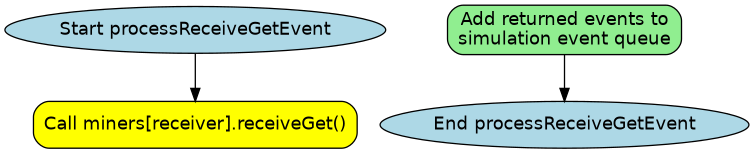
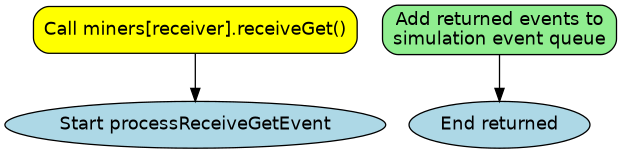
edge "Start processReceiveGetEvent" -> "Call miners[receiver].receiveGet()": reversed
node "End processReceiveGetEvent": label "End processReceiveGetEvent" -> "End returned"
